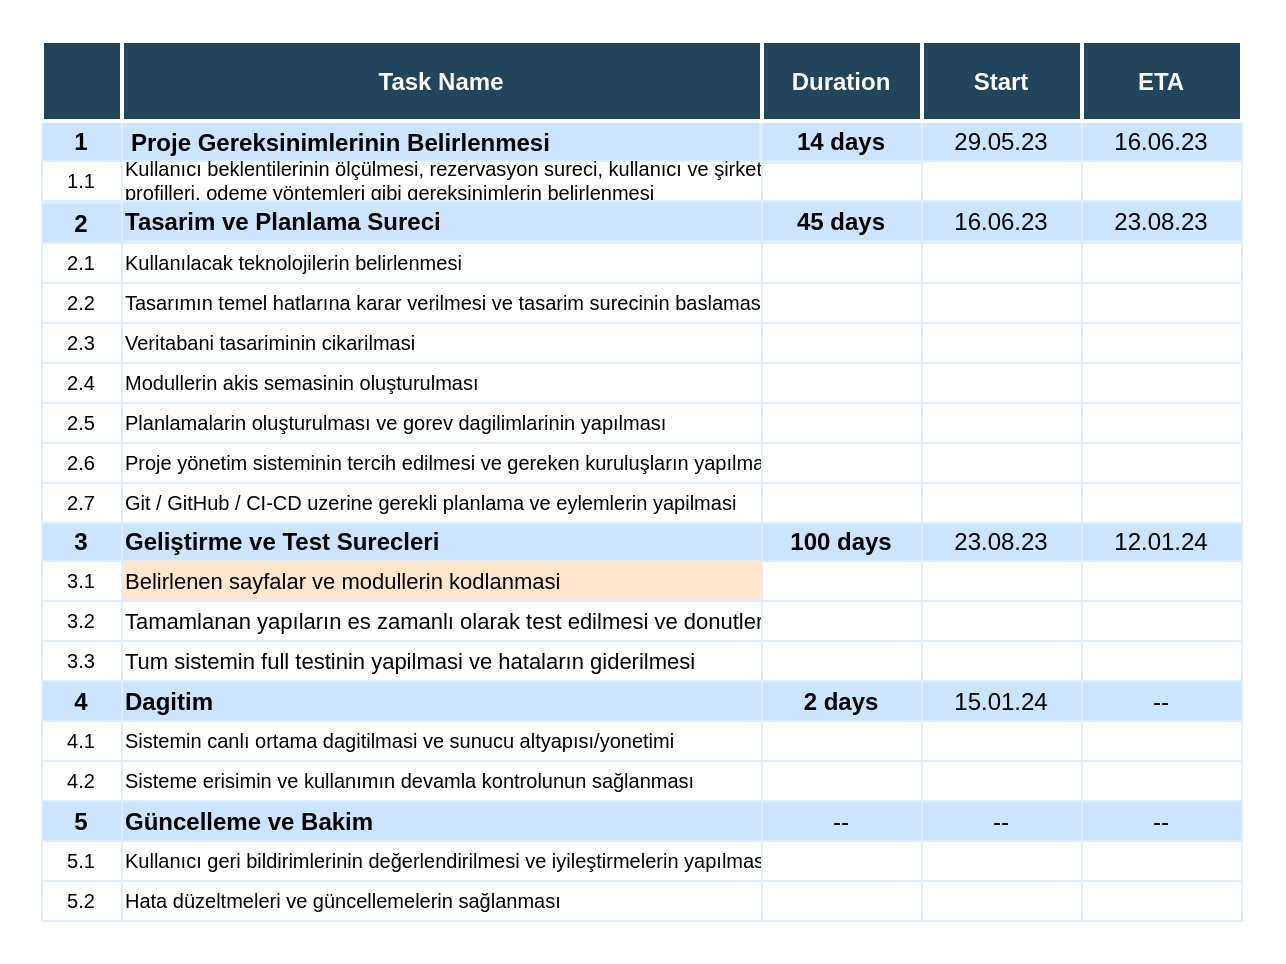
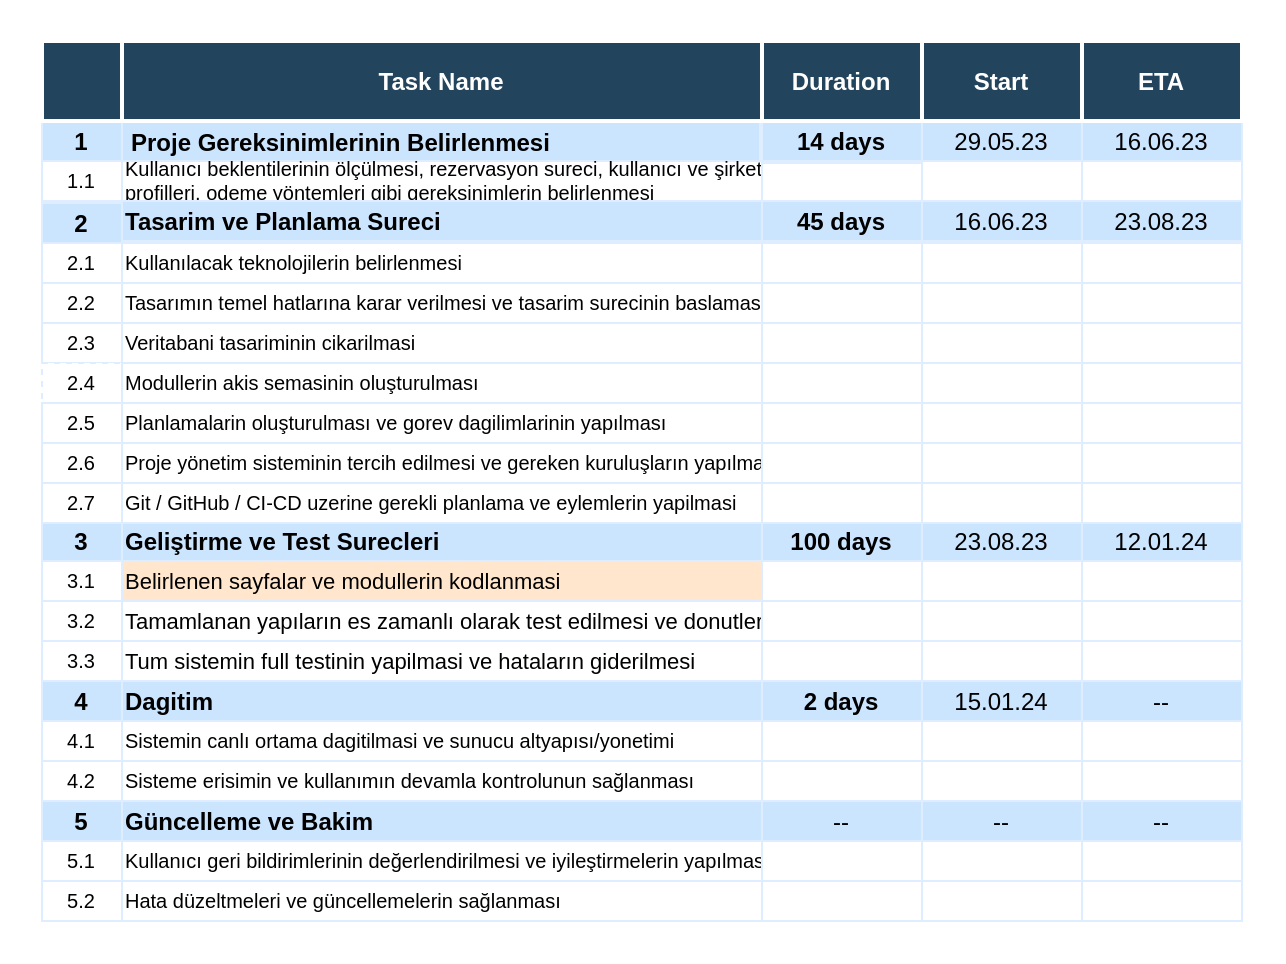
node "2.4": style solid -> dashed
